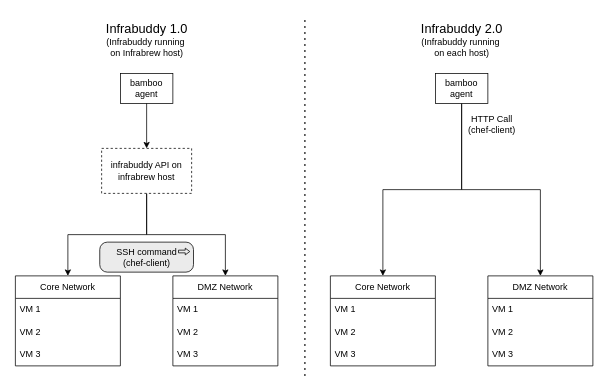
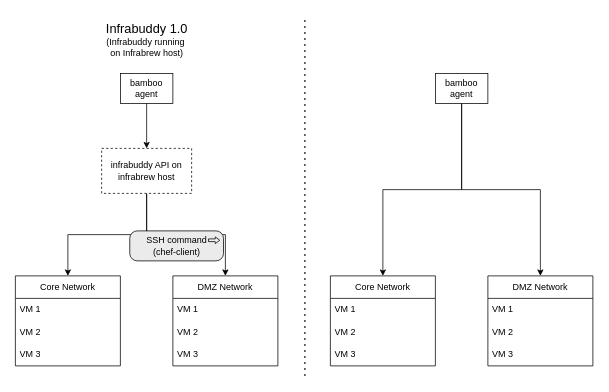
node "Infrabuddy 2.0 (Infrabuddy running on each host)": removed
node "HTTP Call (chef-client)": removed
node "SSH command (chef-client)": moved (147, 257) -> (177, 246)
